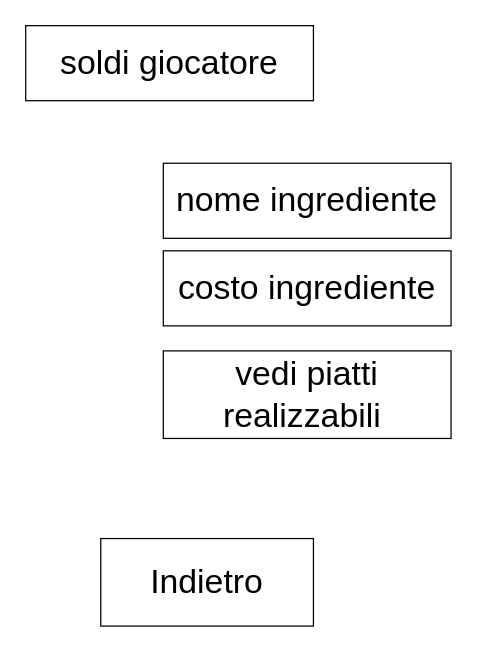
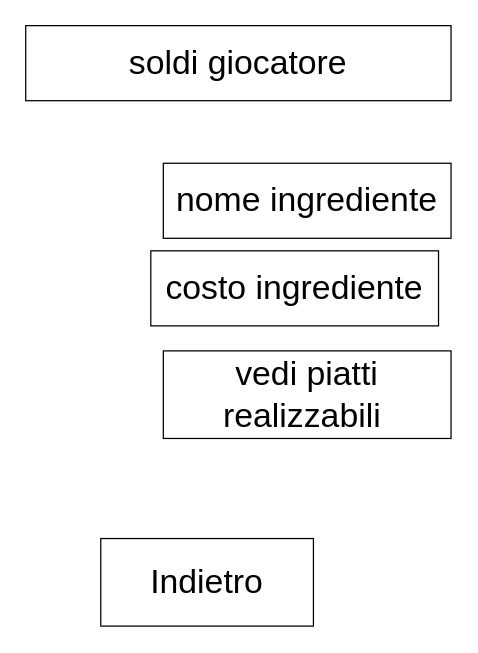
node "soldi giocatore": size 288x75 -> 425x75
node "costo ingrediente": moved (307, 288) -> (294, 288)
